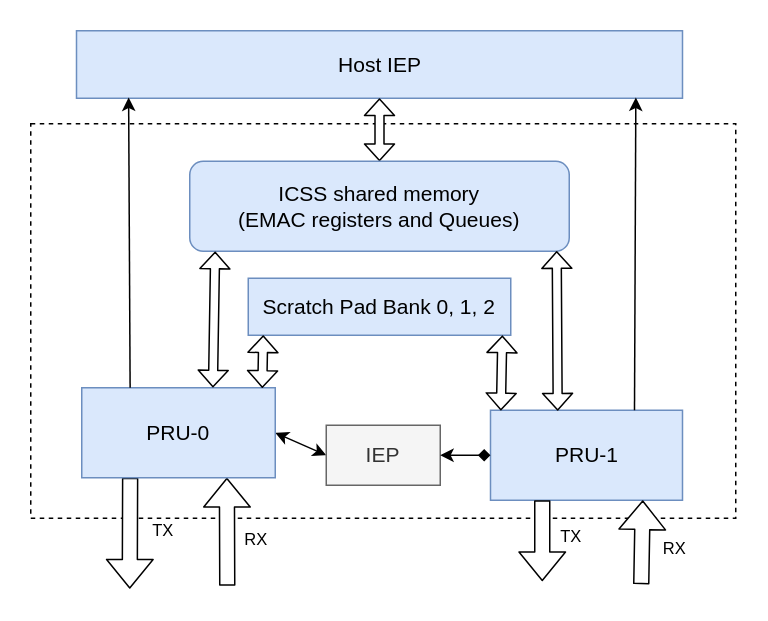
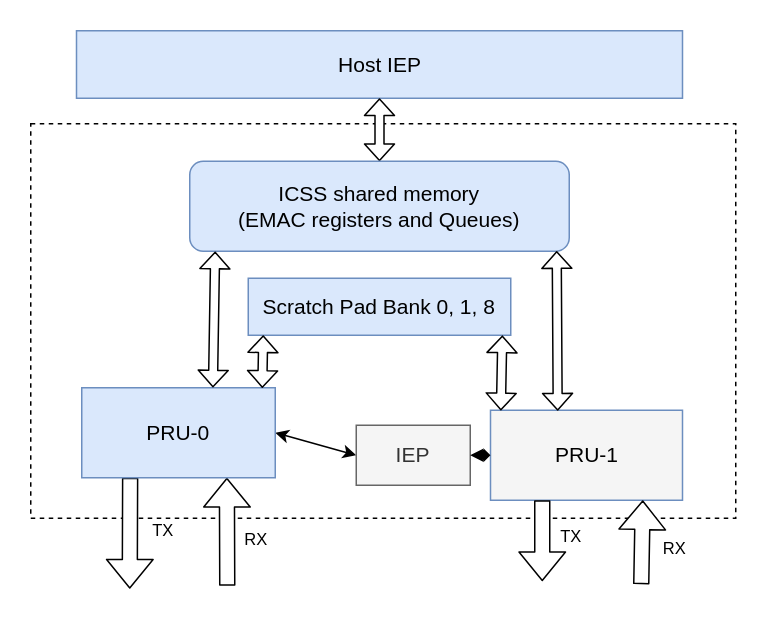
edge "PRU-0" -> "Host IEP": removed
edge "PRU-1" -> "Host IEP": removed
node "Scratch Pad Bank 0, 1, 2": label "Scratch Pad Bank 0, 1, 2" -> "Scratch Pad Bank 0, 1, 8"
node "IEP": moved (383, 455) -> (413, 455)
node "PRU-1": fillcolor #dae8fc -> #f5f5f5
